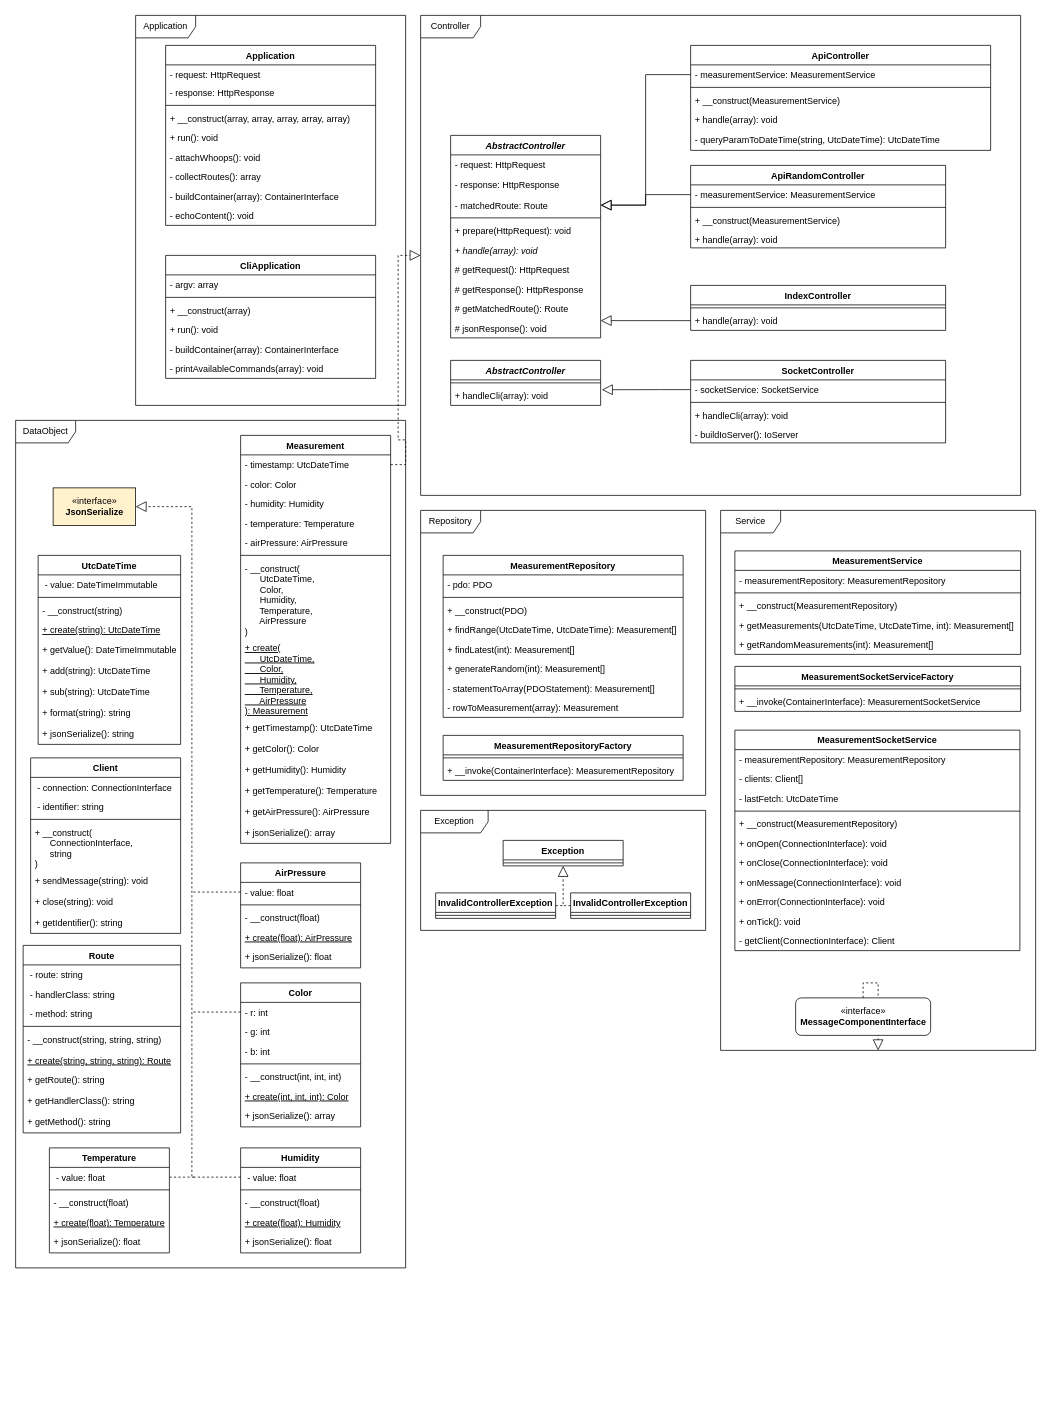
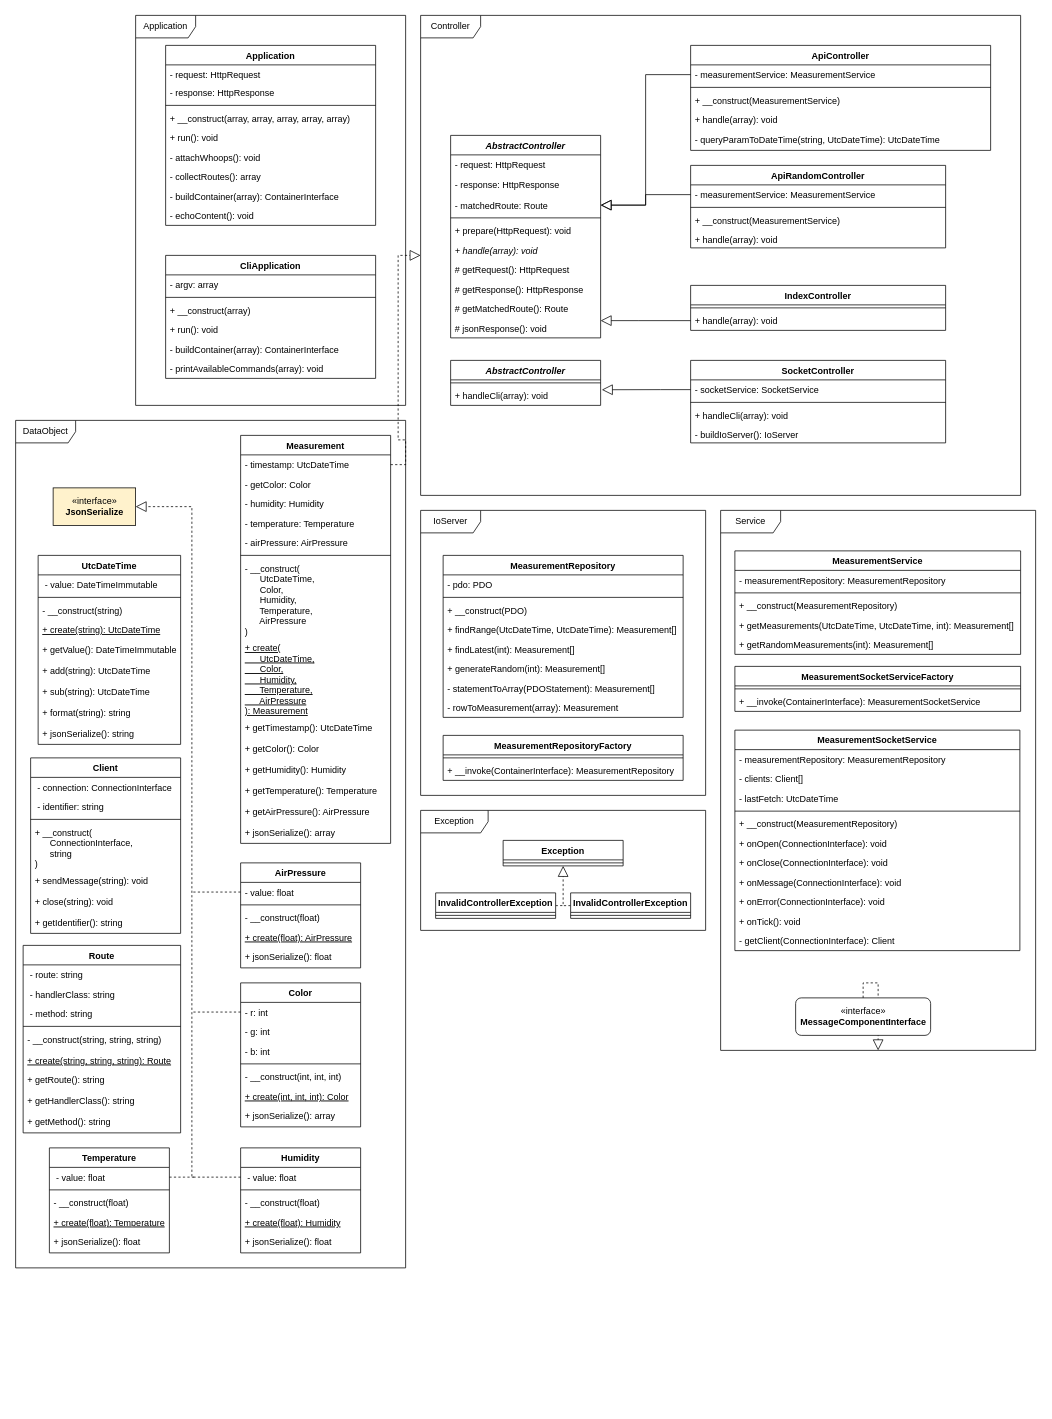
node "- color: Color": label "- color: Color" -> "- getColor: Color"
node "Repository": label "Repository" -> "IoServer"
